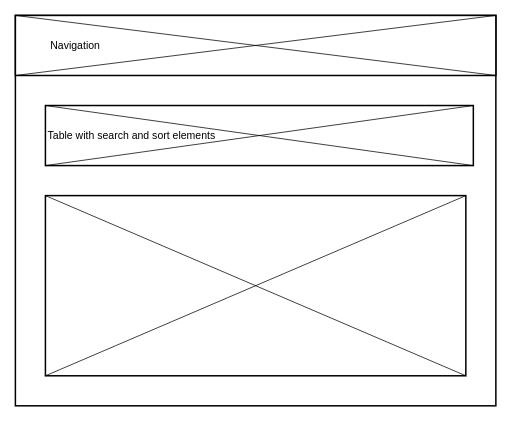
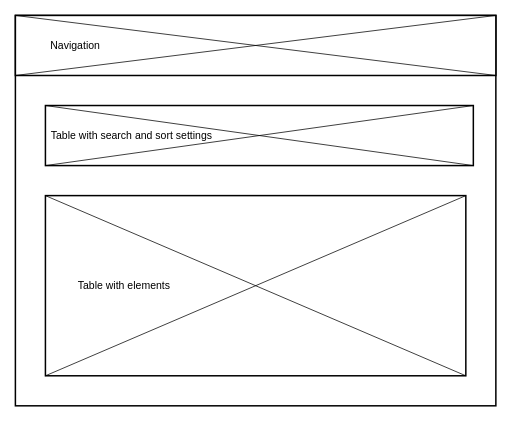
node "Table with search and sort elements": label "Table with search and sort elements" -> "Table with search and sort settings"
node "Table with elements": added
